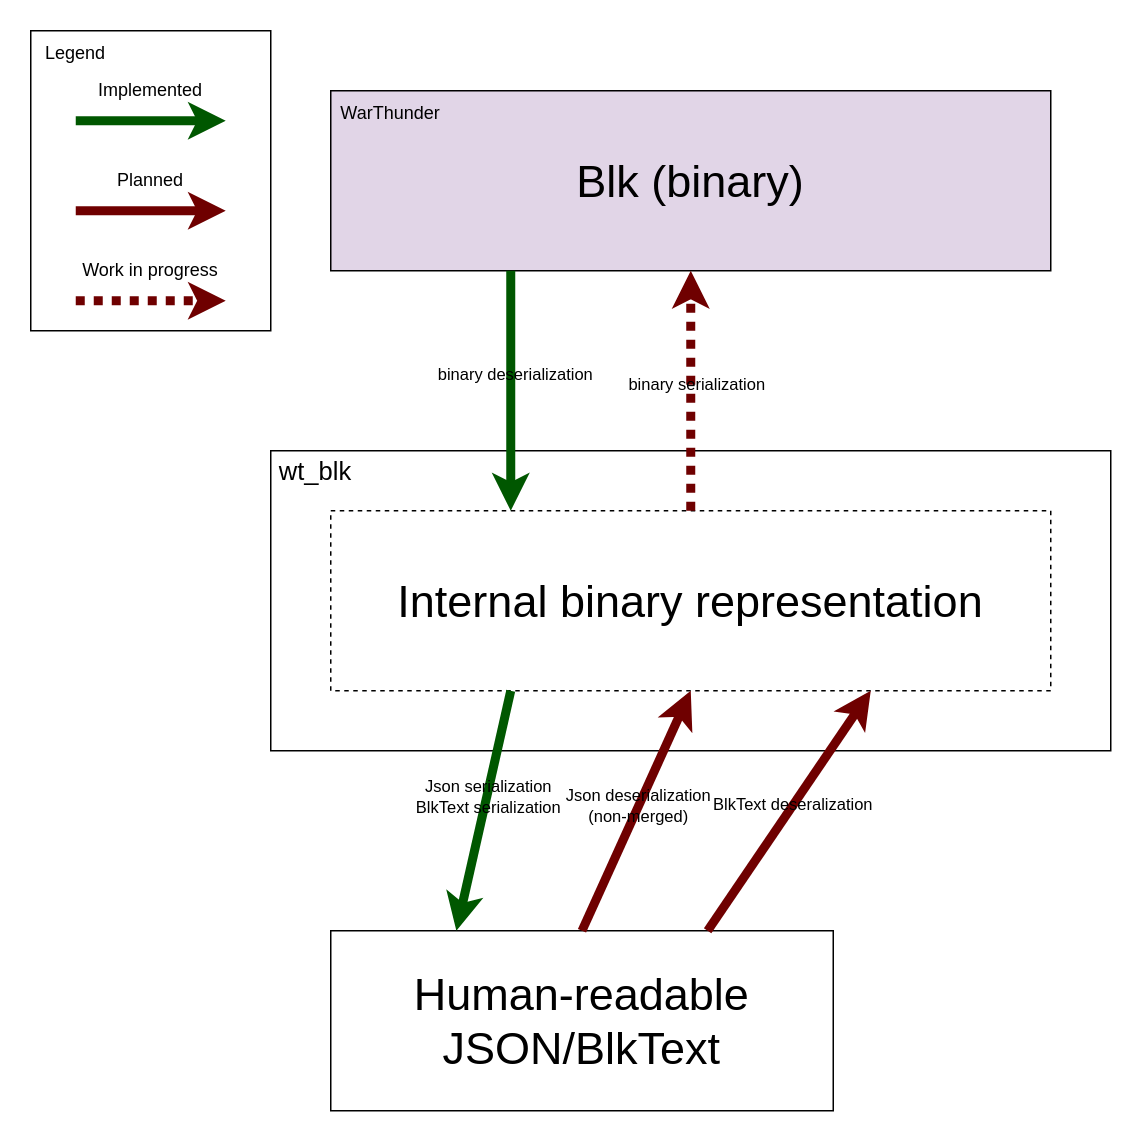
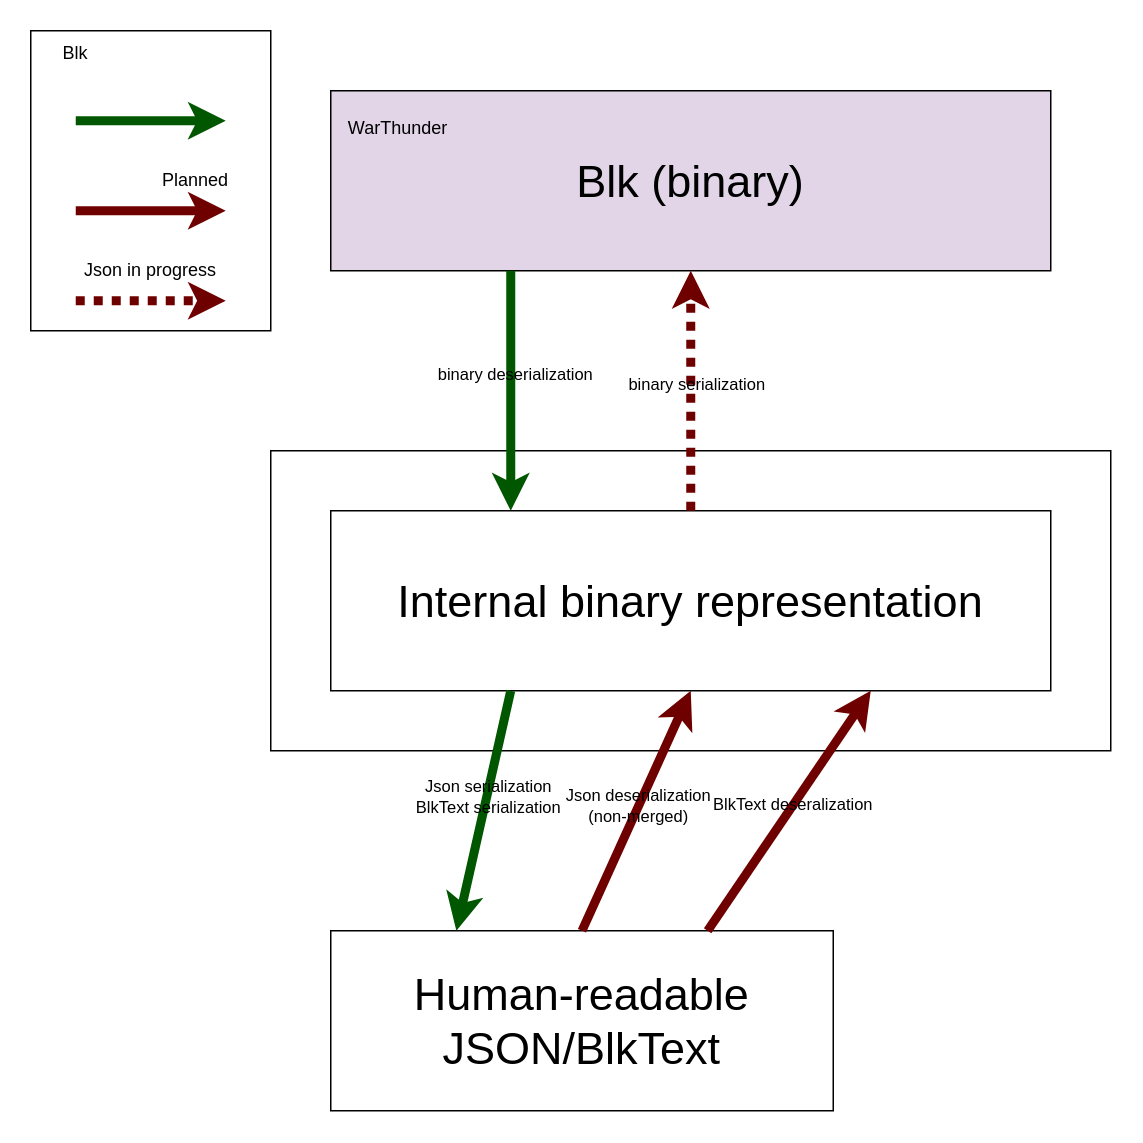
node "Legend": label "Legend" -> "Blk"
node "Implemented": removed
node "WarThunder": moved (391, 113) -> (398, 128)
node "Planned": moved (151, 181) -> (196, 181)
node "Work in progress": label "Work in progress" -> "Json in progress"
node "wt_blk": removed
node "Internal binary representation": style dashed -> solid
